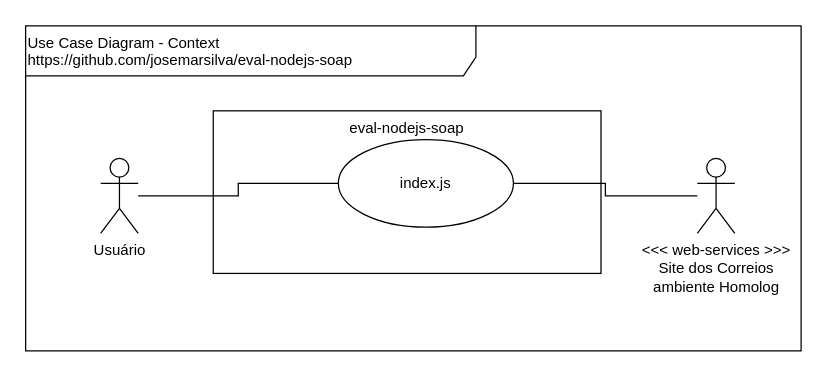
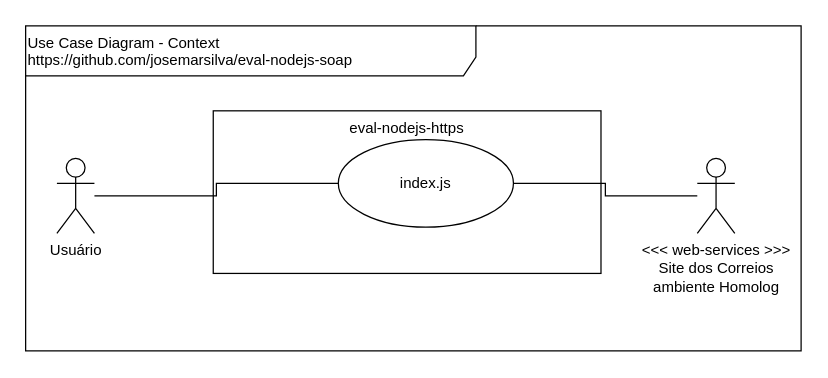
node "eval-nodejs-soap": label "eval-nodejs-soap" -> "eval-nodejs-https"
node "Usuário": moved (119, 196) -> (76, 196)
